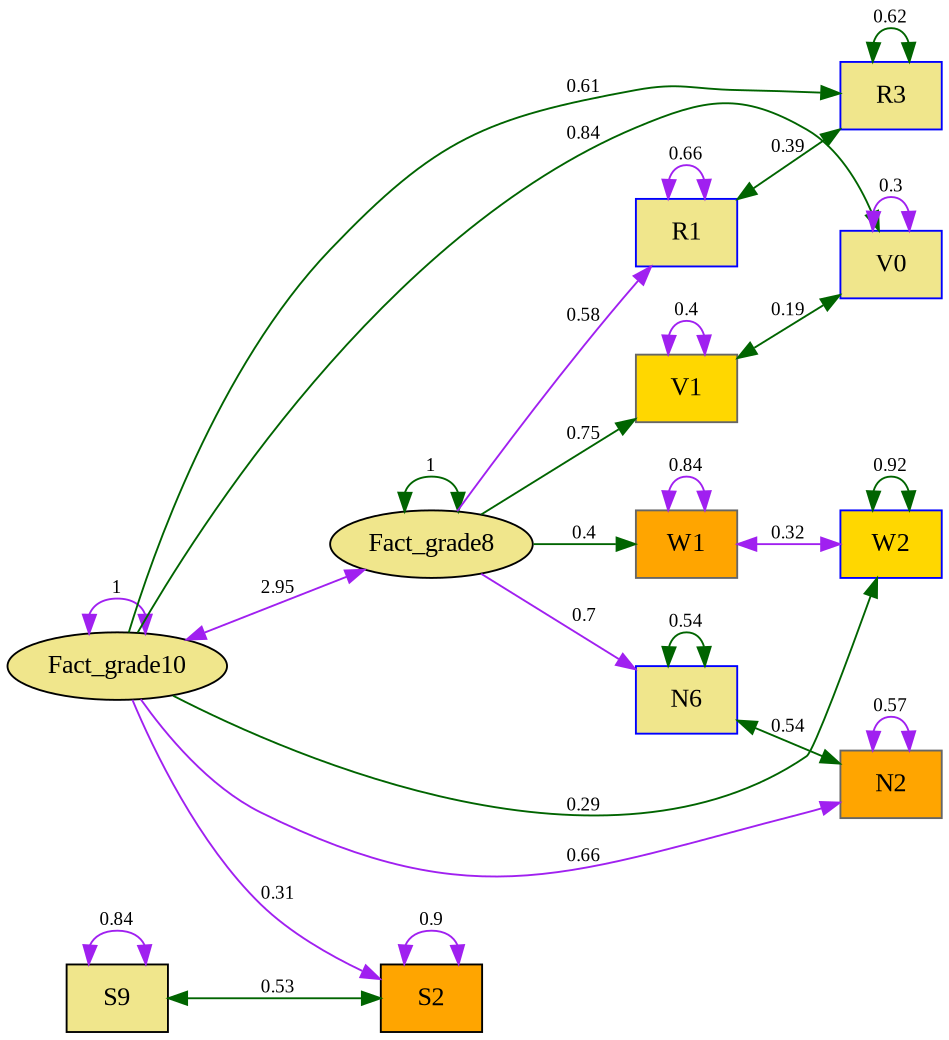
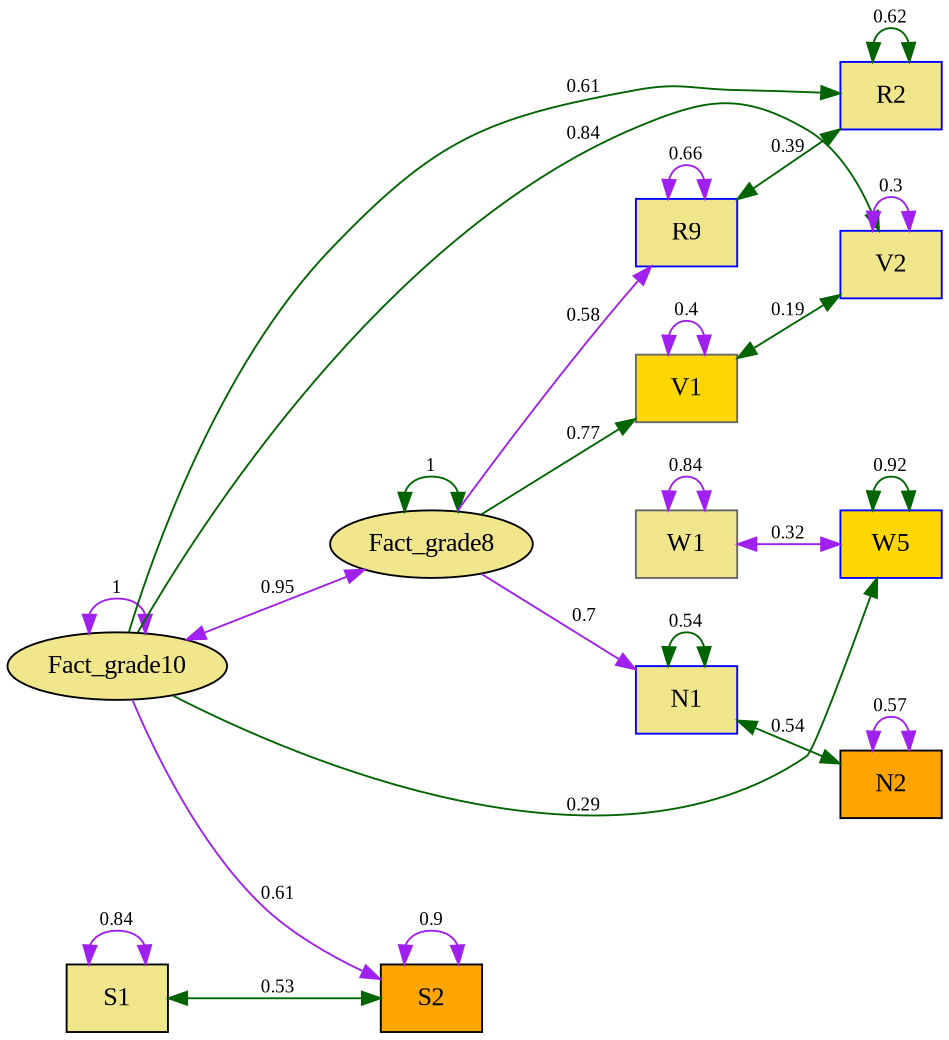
node "R3": label "R3" -> "R2"
node "R1": label "R1" -> "R9"
node "V0": label "V0" -> "V2"
edge "Fact_grade8" -> "V1": label "0.75" -> "0.77"
edge "Fact_grade8" -> "W1": removed, label "0.4"
node "W1": fillcolor orange -> khaki
node "W2": label "W2" -> "W5"
edge "Fact_grade8" -- "Fact_grade10": label "2.95" -> "0.95"
node "N6": label "N6" -> "N1"
node "N2": color gray40 -> black
edge "Fact_grade10" -> "N2": removed, label "0.66"
edge "Fact_grade10" -> "S2": label "0.31" -> "0.61"
node "S9": label "S9" -> "S1"
